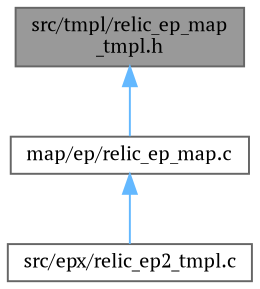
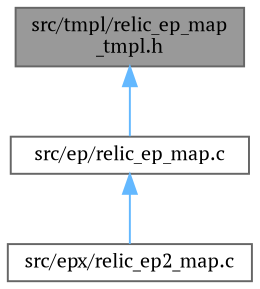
node "map/ep/relic_ep_map.c": label "map/ep/relic_ep_map.c" -> "src/ep/relic_ep_map.c"
node "src/epx/relic_ep2_tmpl.c": label "src/epx/relic_ep2_tmpl.c" -> "src/epx/relic_ep2_map.c"
